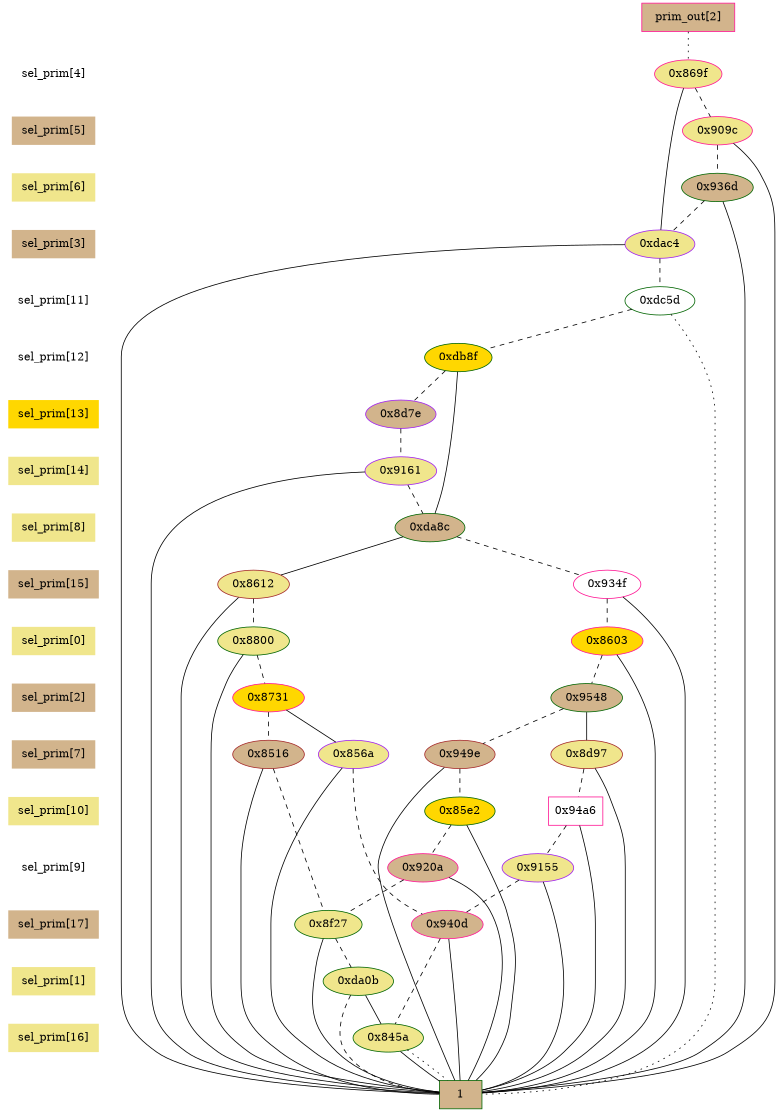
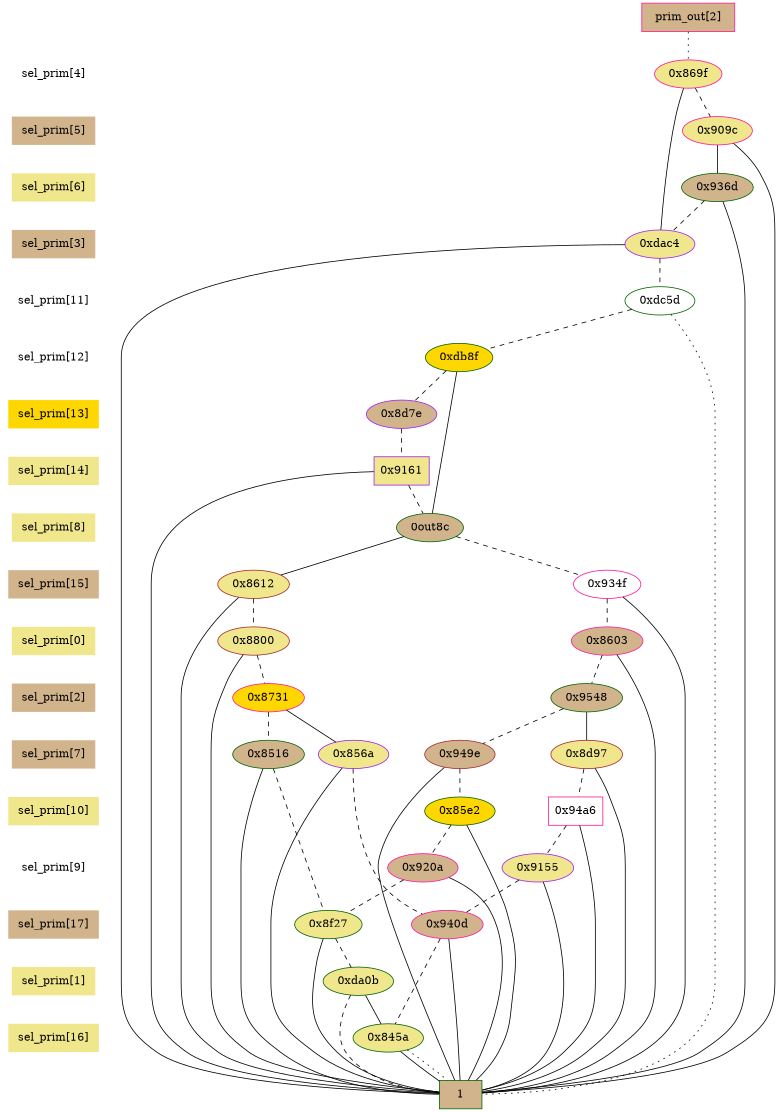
edge "0x909c" -- "0x936d": style dashed -> solid
node "0x9161": shape ellipse -> box
node "0xda8c": label "0xda8c" -> "0out8c"
node "0x8800": color darkgreen -> brown
node "0x8603": fillcolor gold -> tan
node "0x8516": color brown -> darkgreen
